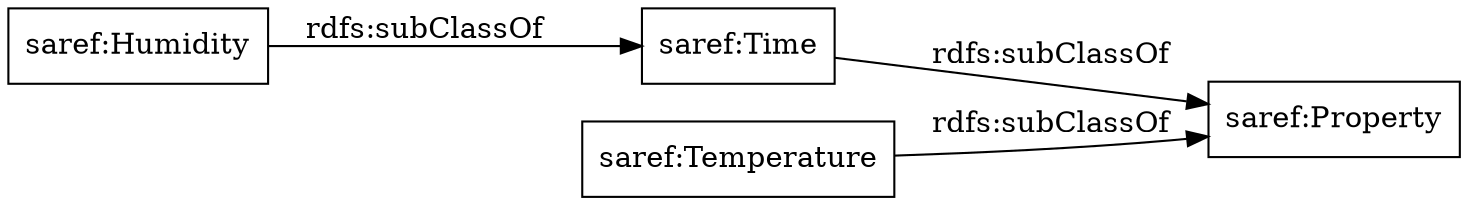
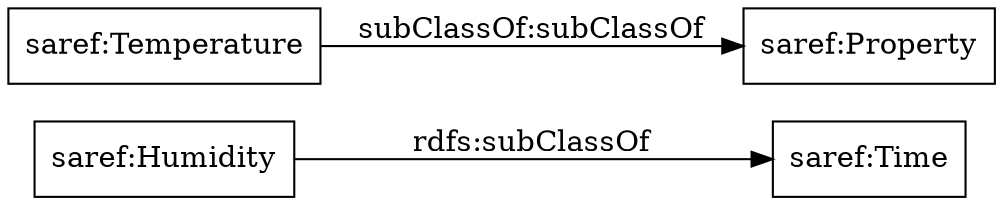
edge "saref:Time" -> "saref:Property": removed, label "rdfs:subClassOf"
edge "saref:Temperature" -> "saref:Property": label "rdfs:subClassOf" -> "subClassOf:subClassOf"
